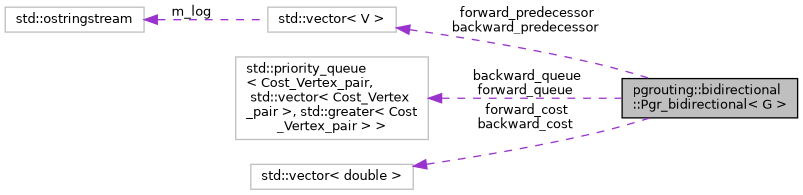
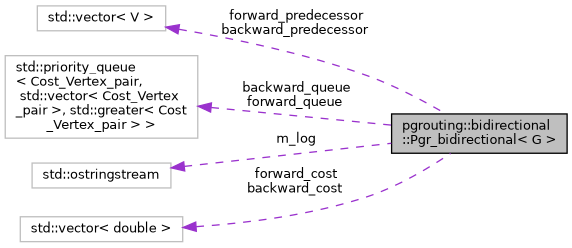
edge "std::vector< V >" -> "std::ostringstream": now "pgrouting::bidirectional ::Pgr_bidirectional< G >" -> "std::ostringstream"
